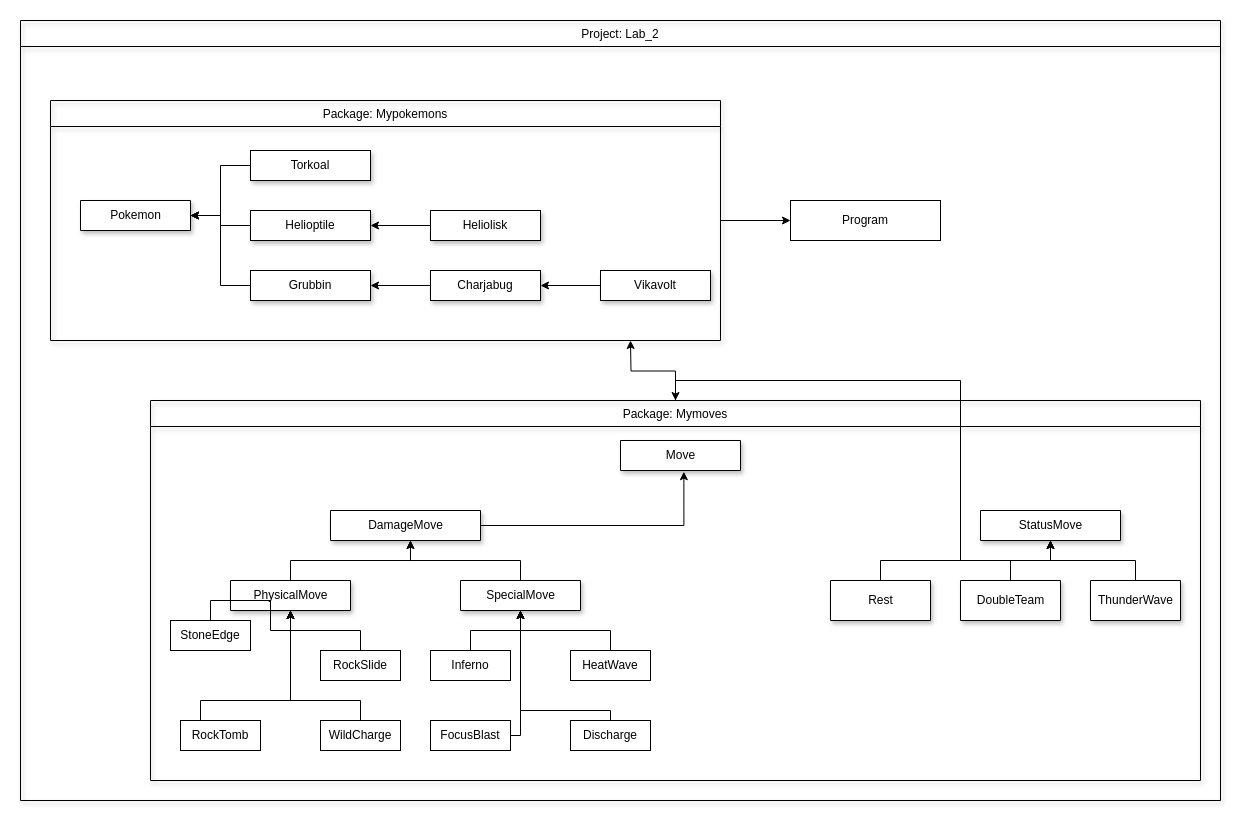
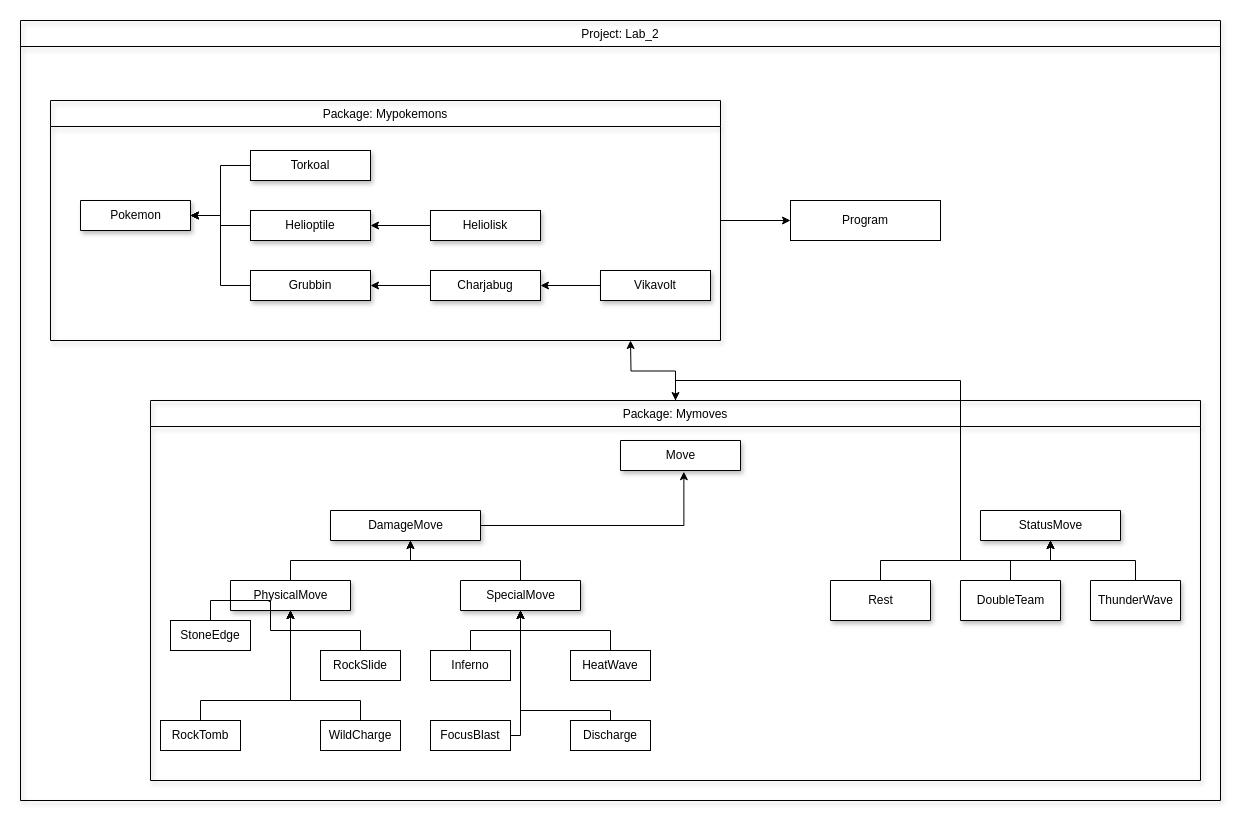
node "RockTomb": moved (221, 736) -> (201, 736)
